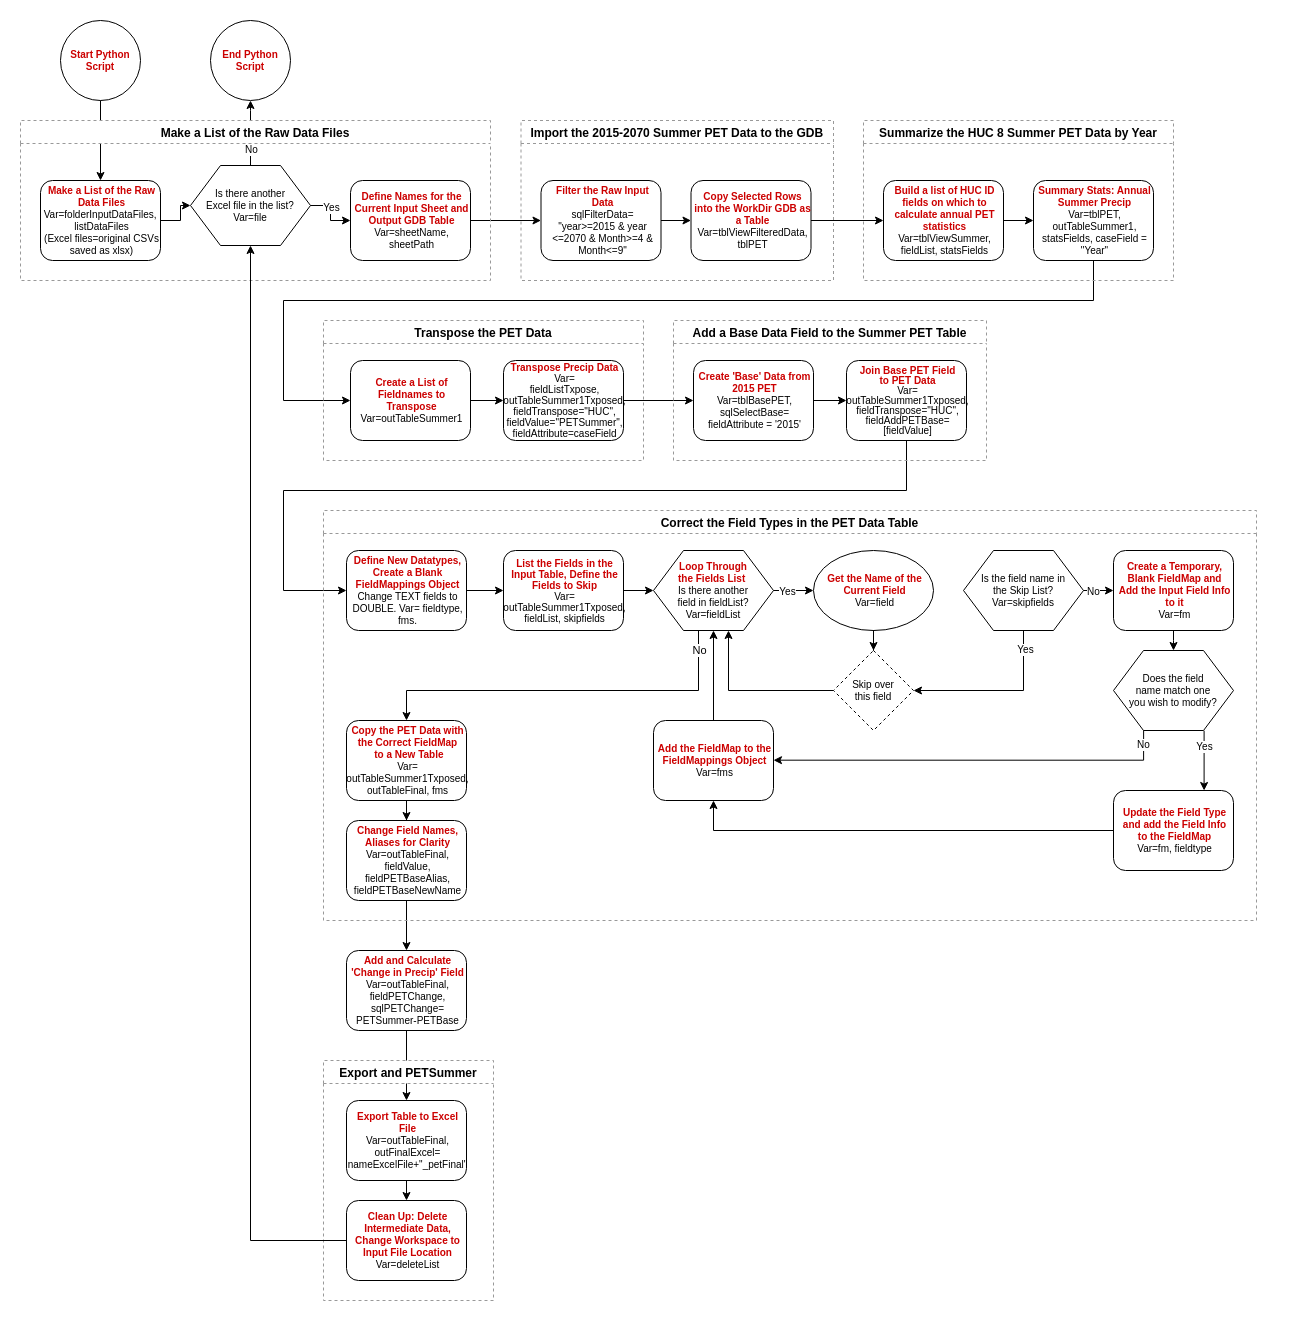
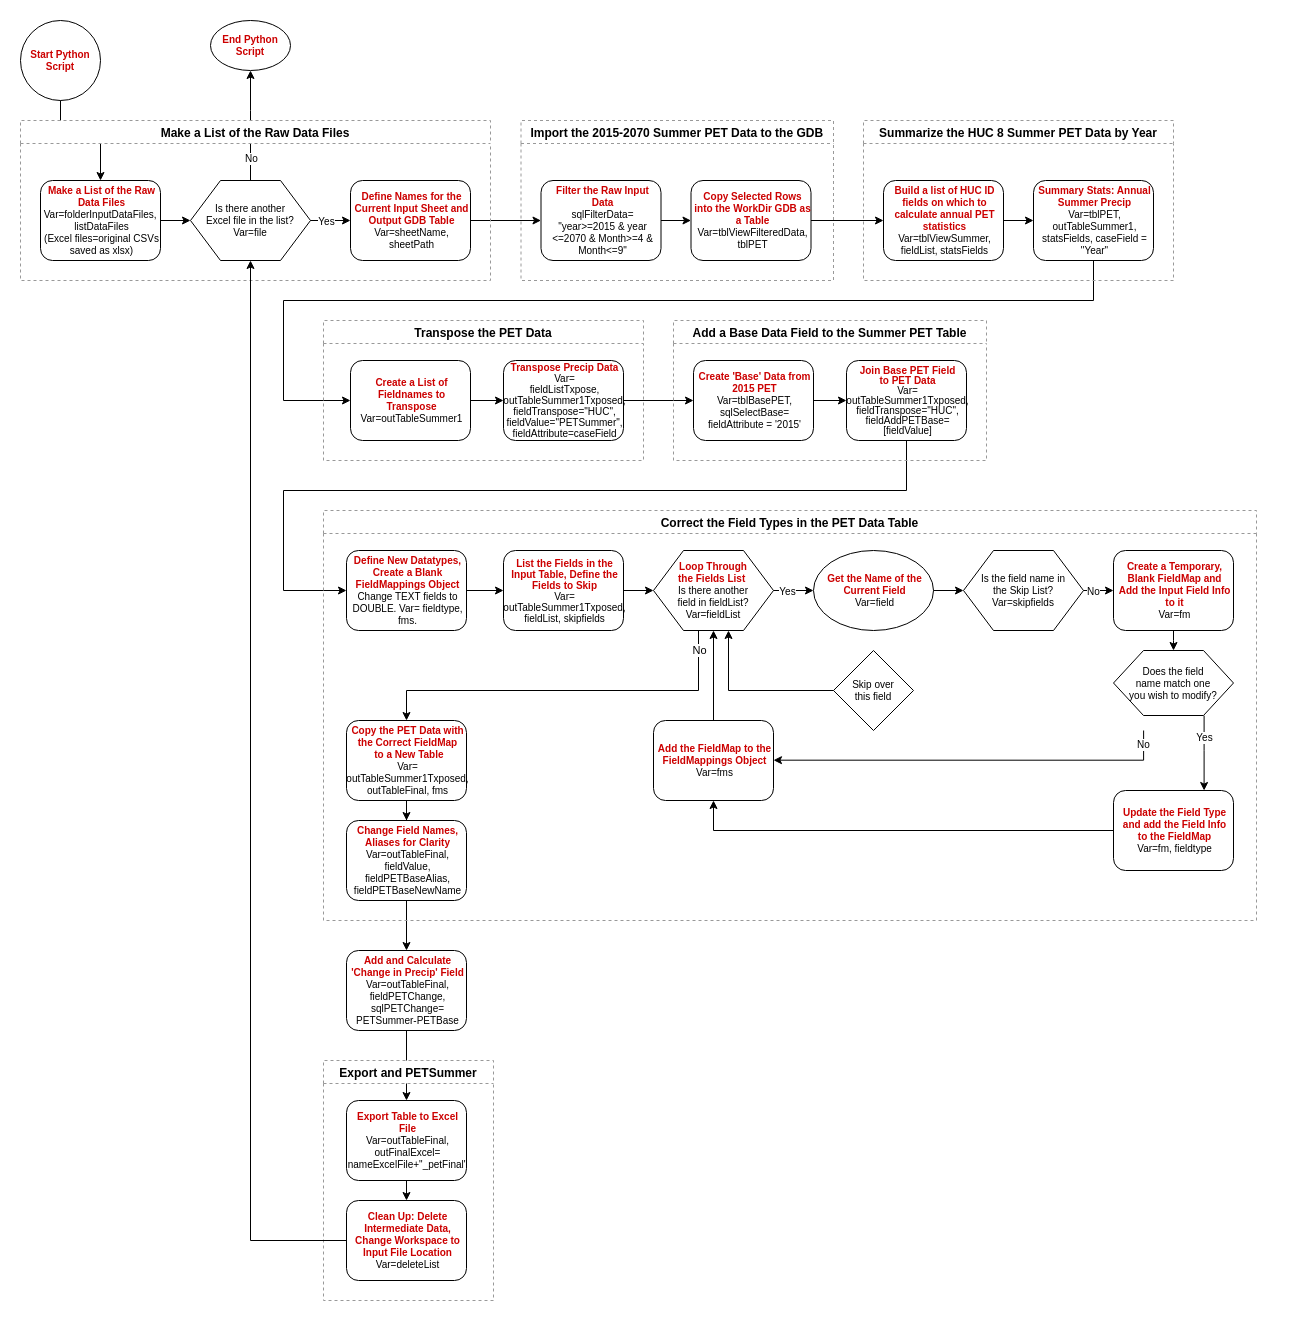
node "Start Python Script": moved (101, 61) -> (61, 61)
node "End Python Script": size 80x80 -> 80x50
node "Is there another Excel file in the list?Var=file": moved (251, 206) -> (251, 221)
edge "Get the Name of the Current FieldVar=field" -> "Skip over this field": now "Get the Name of the Current FieldVar=field" -> "Is the field name in the Skip List?Var=skipfields"
node "Skip over this field": style dashed -> solid
edge "Is the field name in the Skip List?Var=skipfields" -> "Skip over this field": removed, label "Yes"
node "Does the field name match one you wish to modify?": size 120x80 -> 120x65
